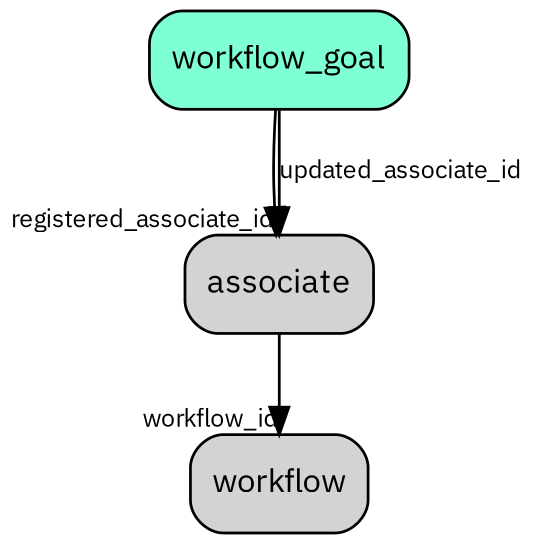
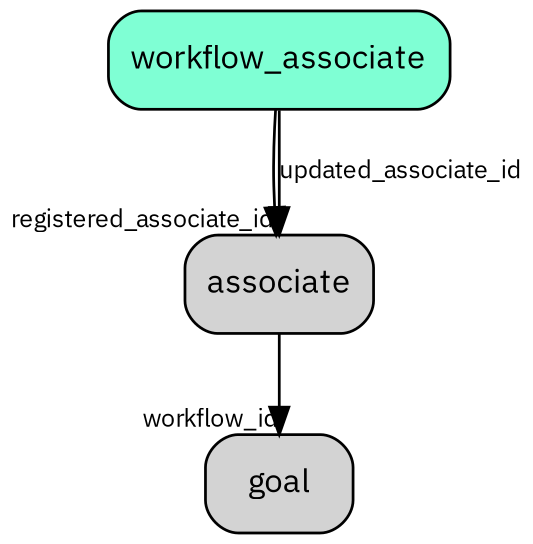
node "workflow_goal": label "workflow_goal" -> "workflow_associate"
node "workflow": label "workflow" -> "goal"
